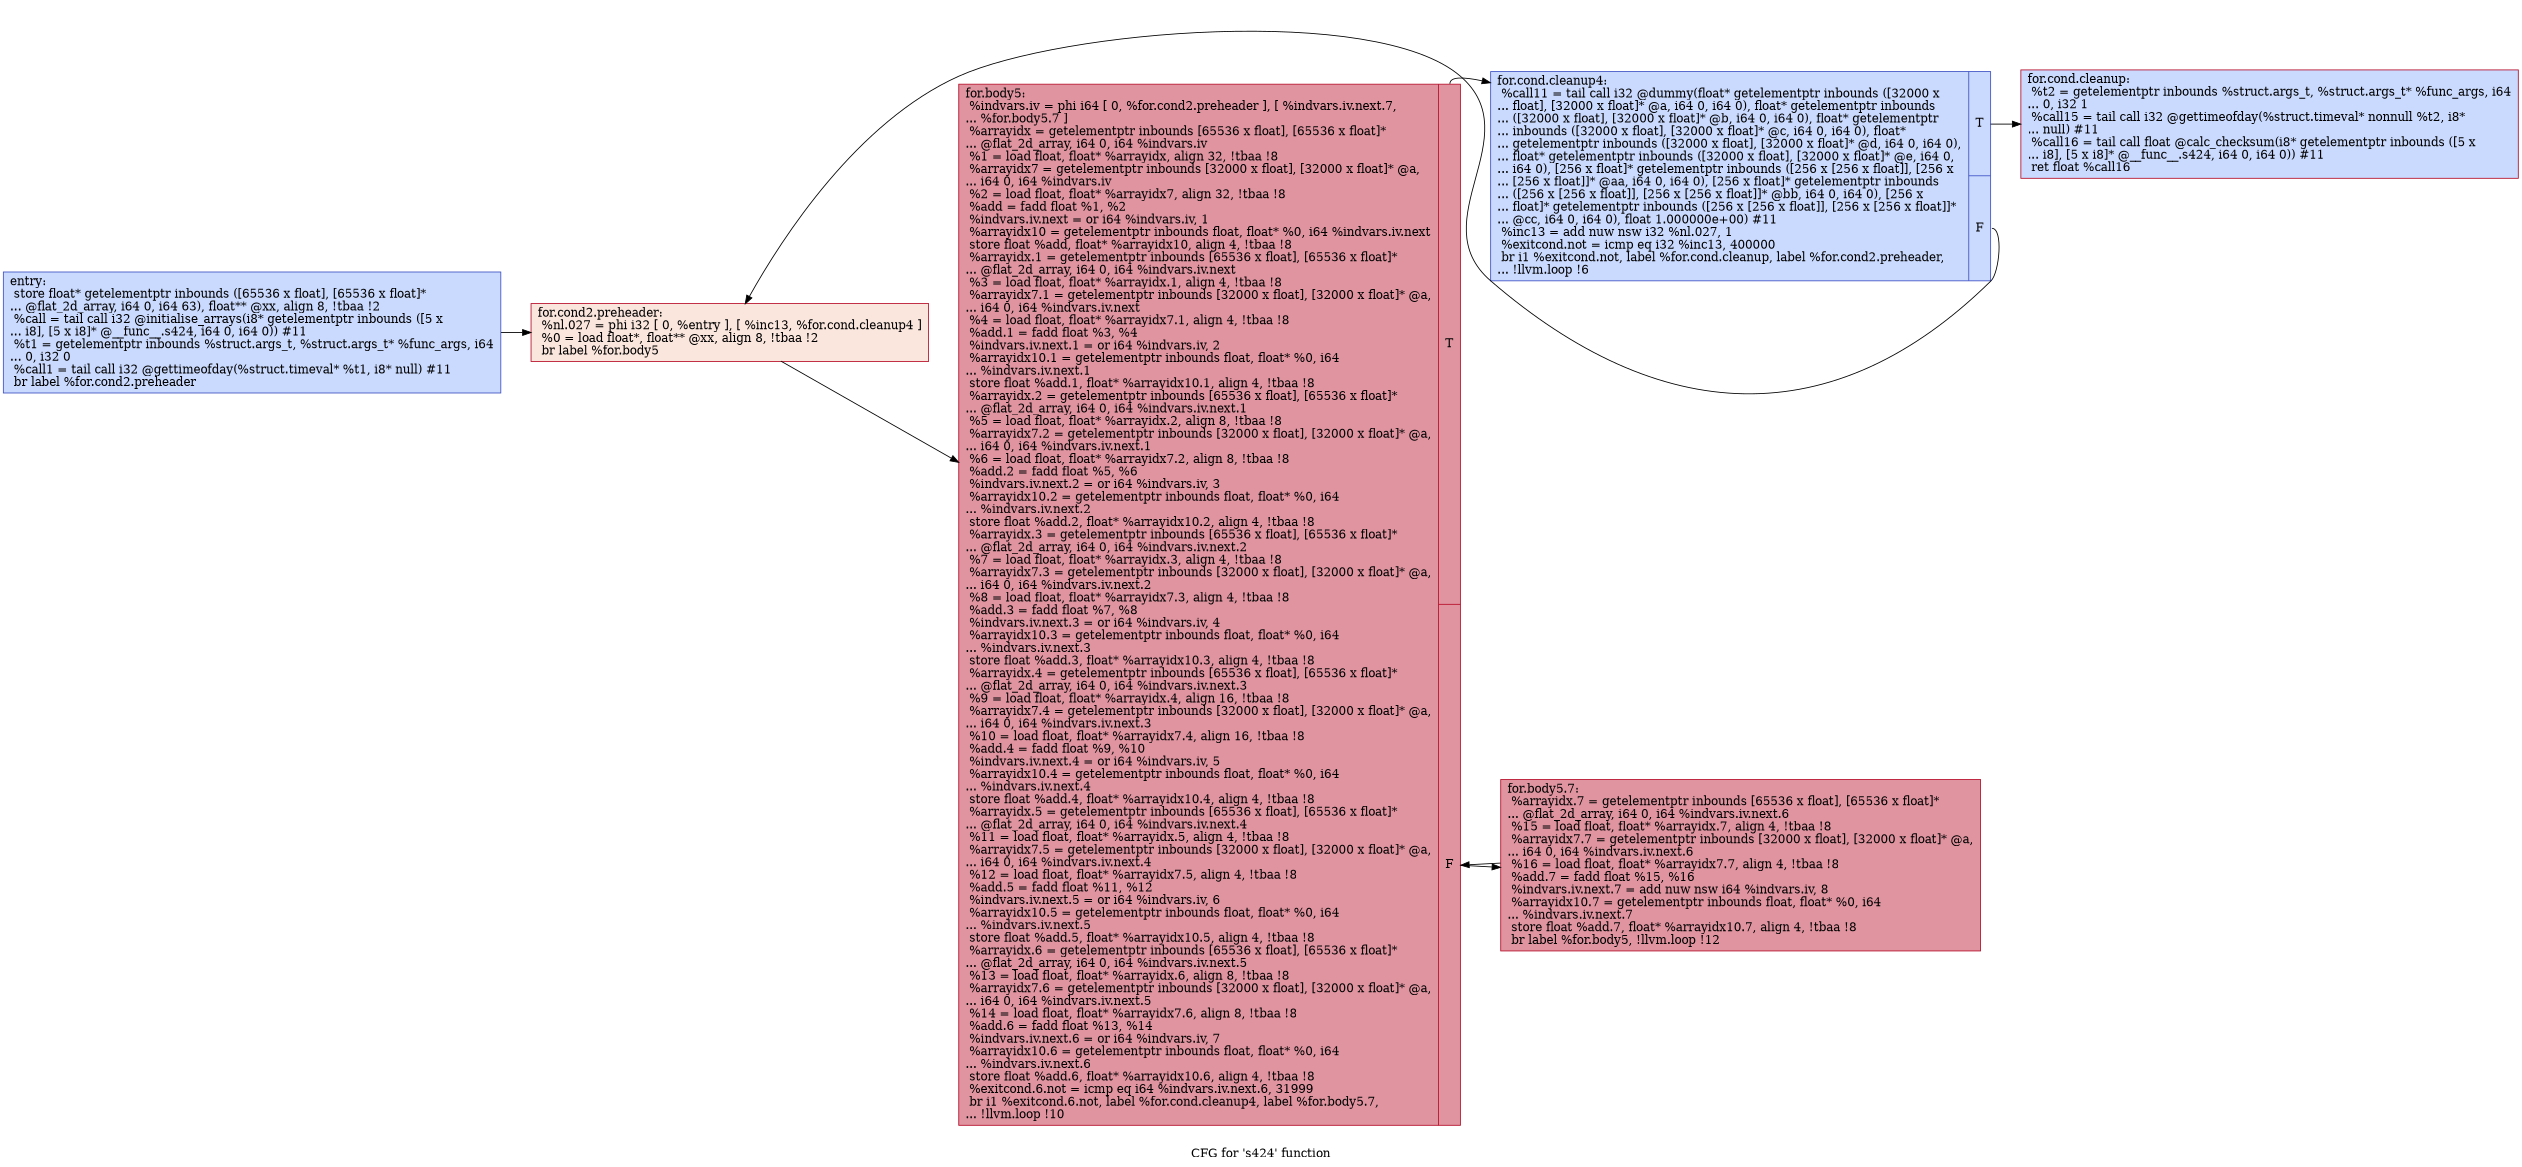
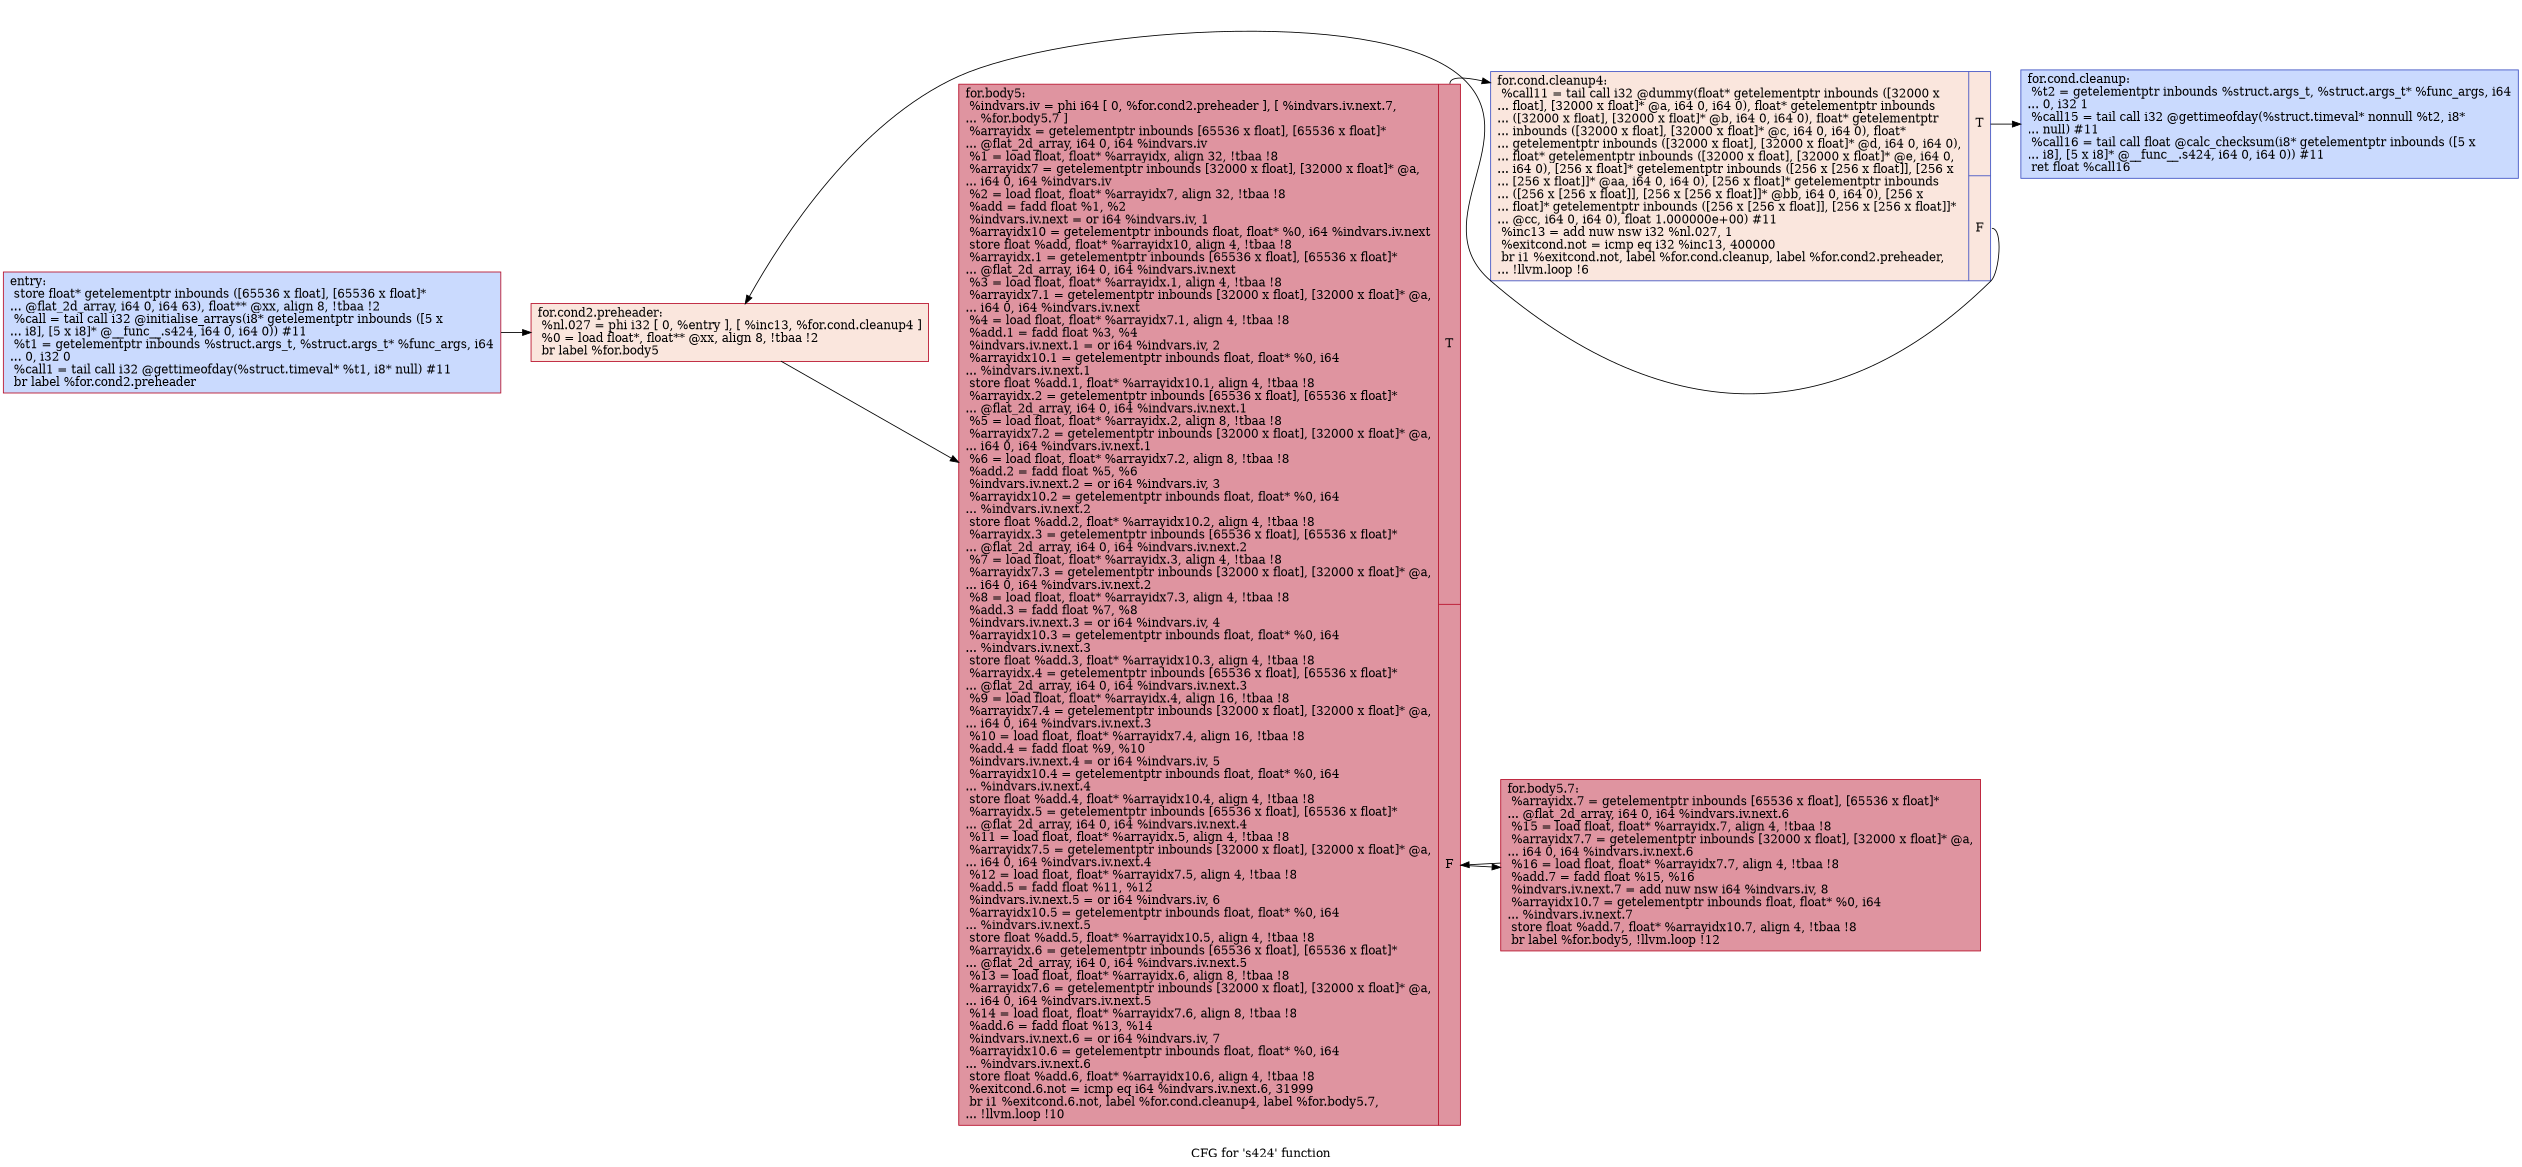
node "for.cond.cleanup:": color #b70d28ff -> #3d50c3ff
node "for.cond.cleanup4:": fillcolor #88abfd70 -> #f3c7b170
node "entry:": color #3d50c3ff -> #b70d28ff
